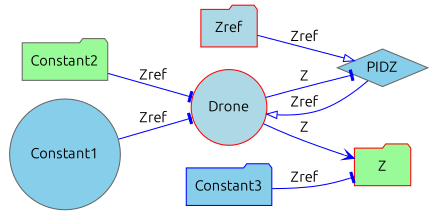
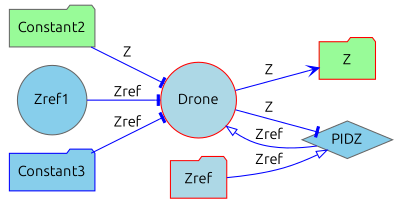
edge "Constant2" -> "Drone": label "Zref" -> "Z"
node "Constant1": label "Constant1" -> "Zref1"
edge "Constant3" -> "Z": now "Constant3" -> "Drone"
